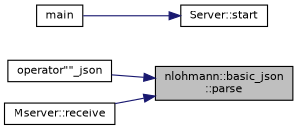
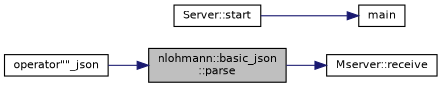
edge "main" -> "Server::start": reversed
edge "Mserver::receive" -> "nlohmann::basic_json ::parse": reversed
